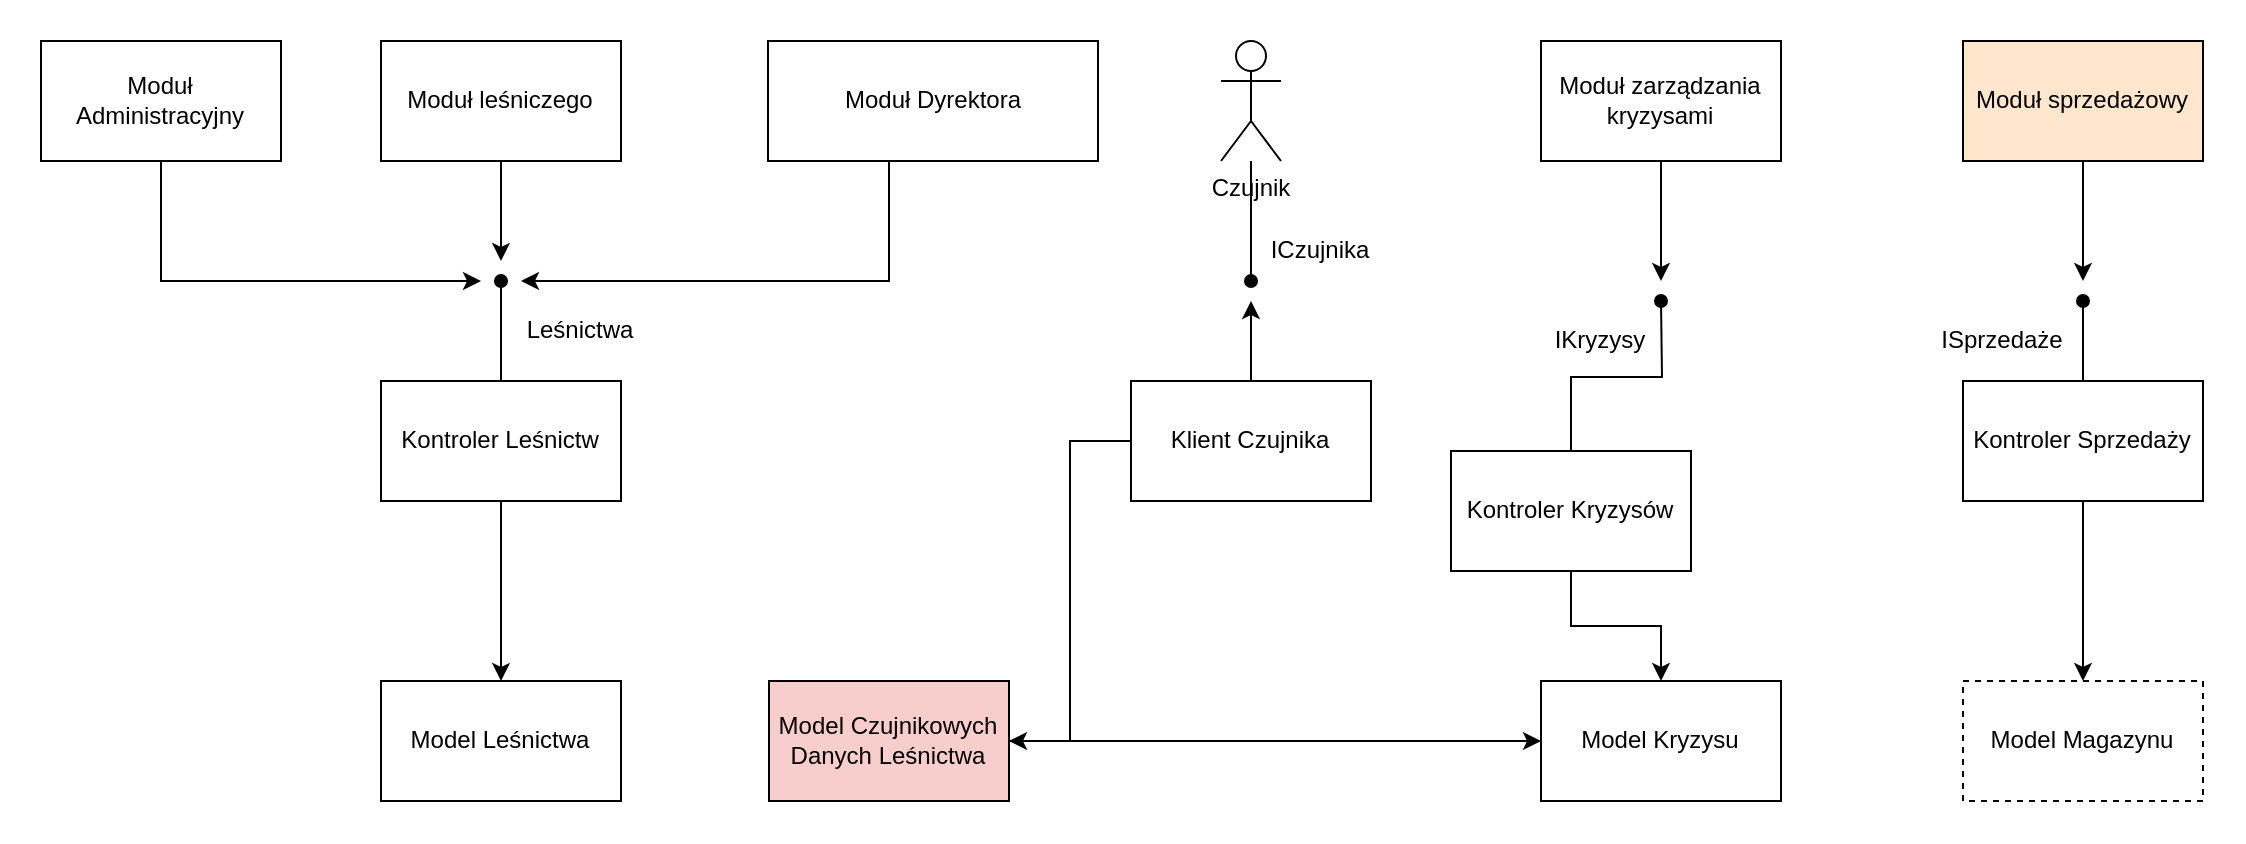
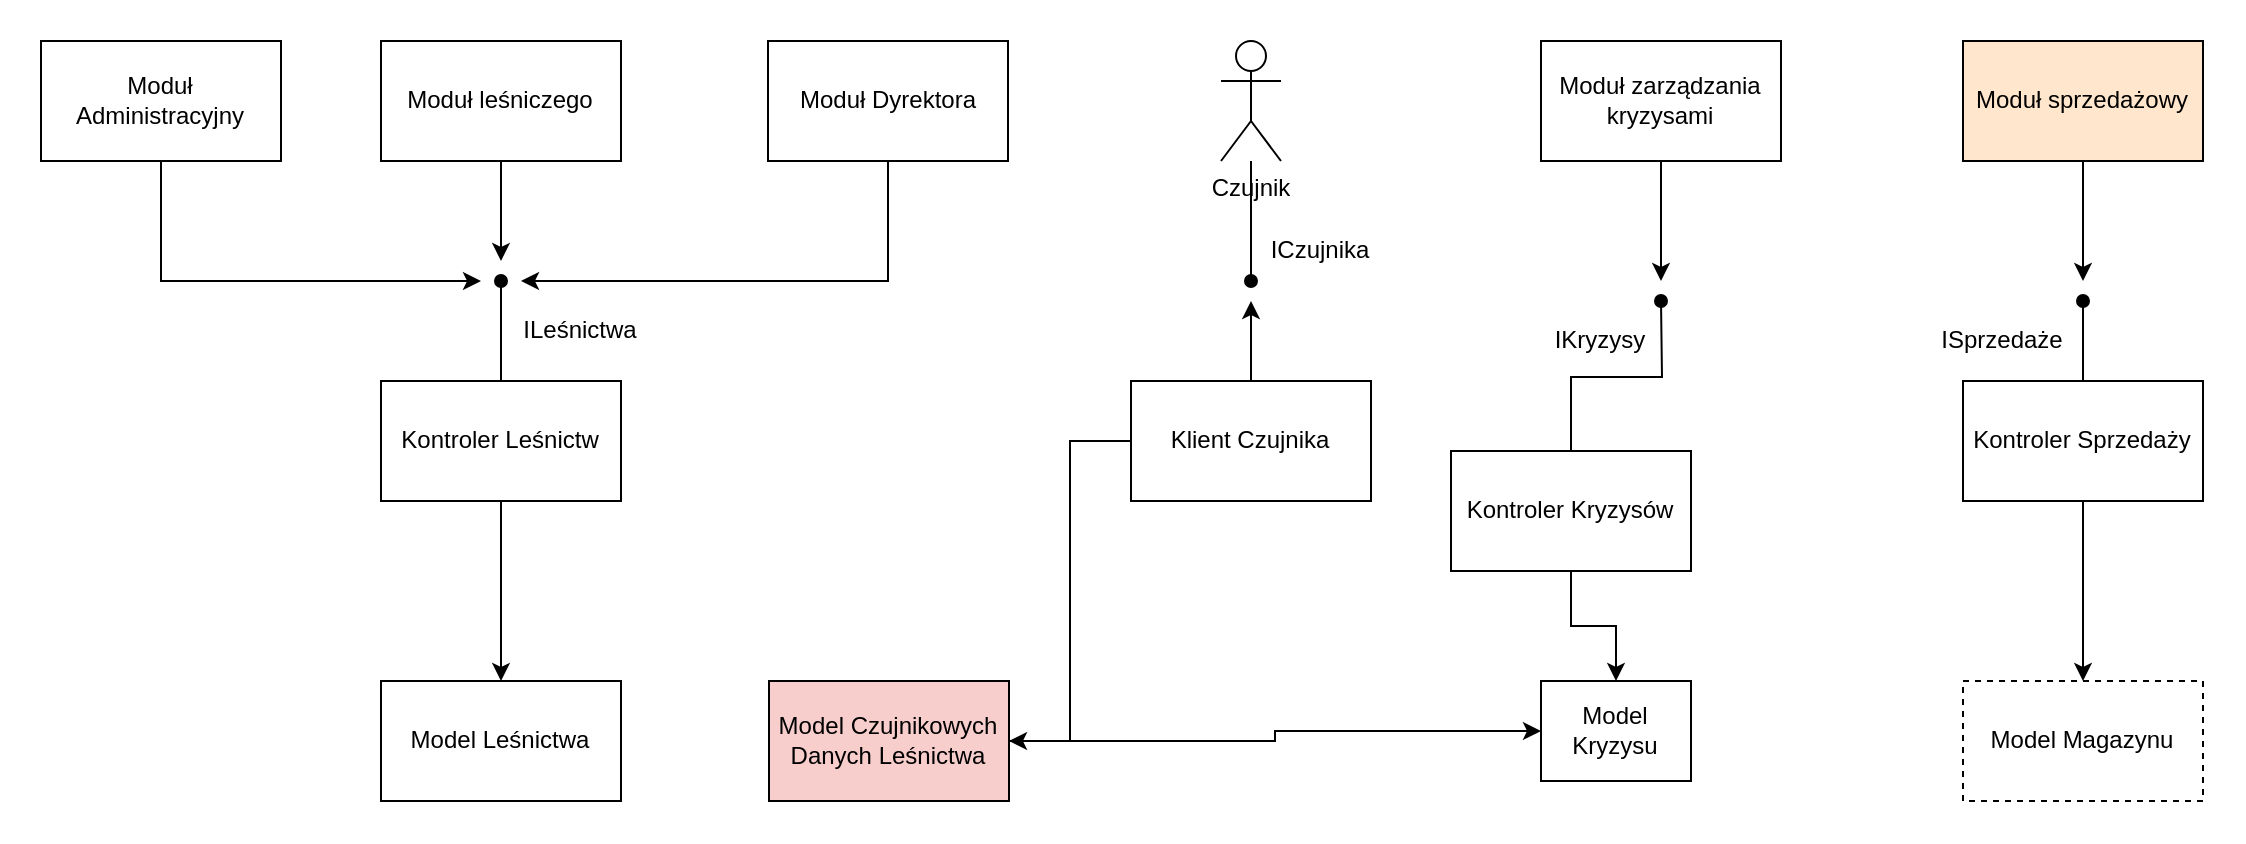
node "Moduł Dyrektora": size 330x120 -> 240x120
node "Leśnictwa": label "Leśnictwa" -> "ILeśnictwa"
node "Model Kryzysu": size 240x120 -> 150x100
